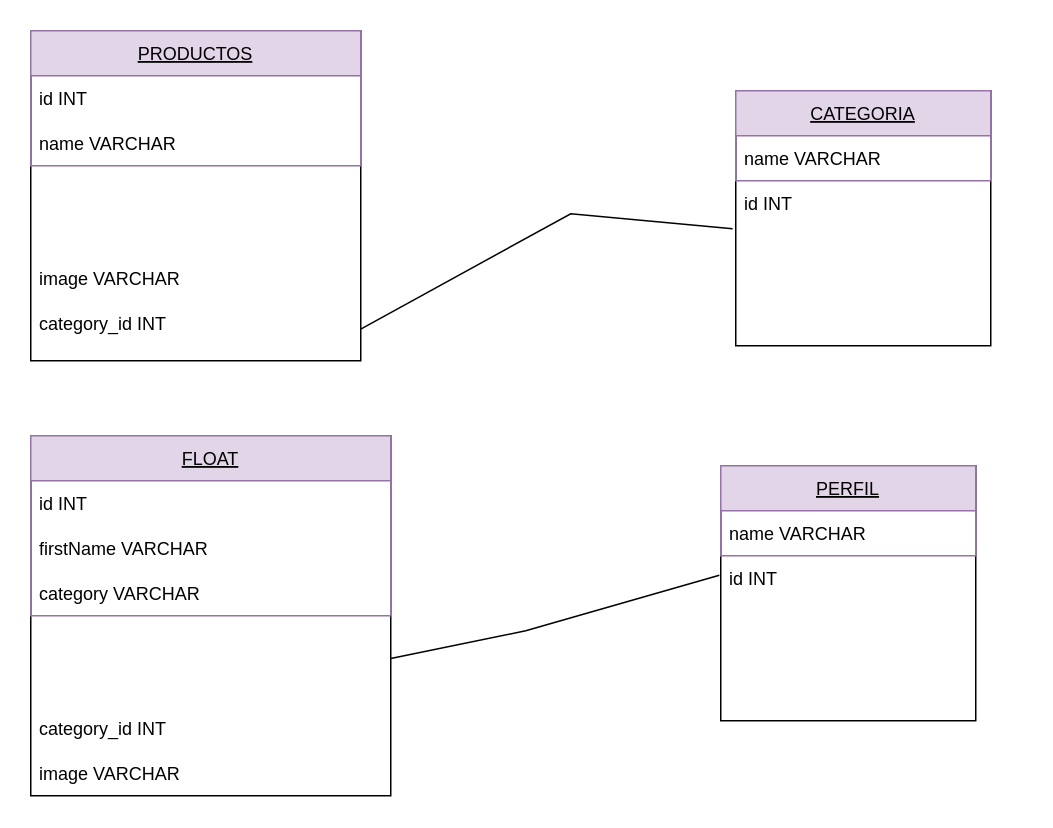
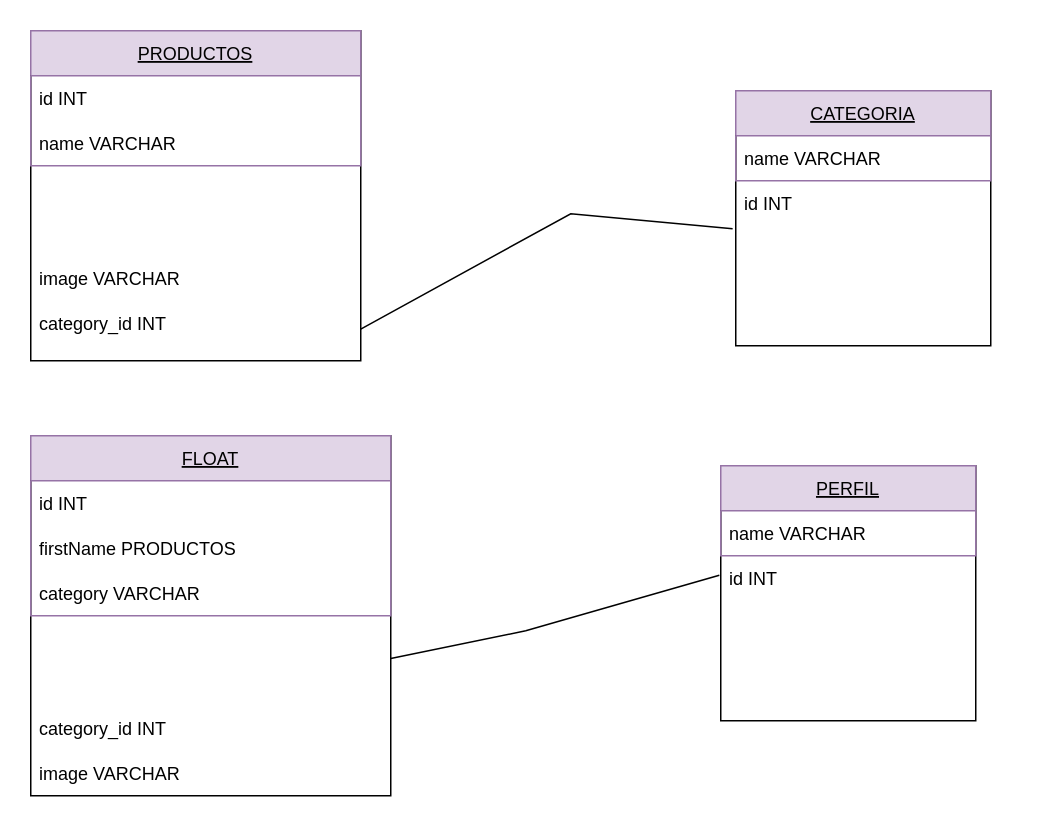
node "firstName VARCHAR": label "firstName VARCHAR" -> "firstName PRODUCTOS"
